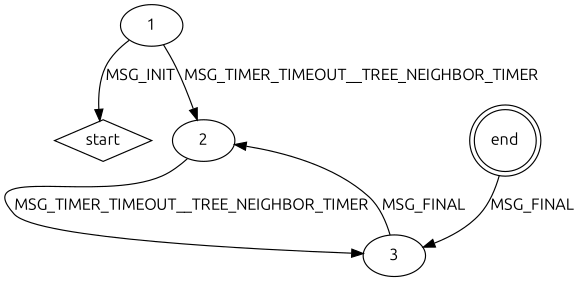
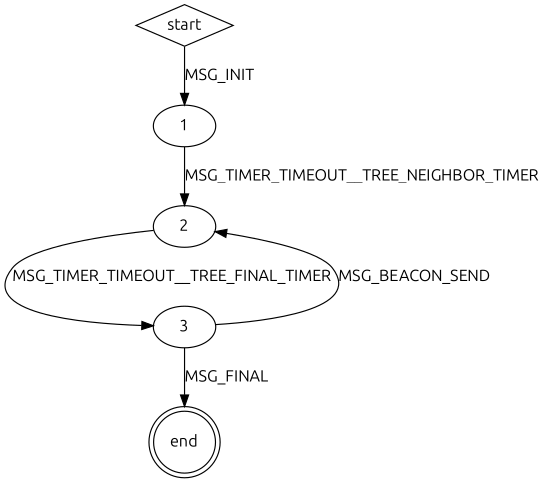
edge "1" -> "start": reversed
edge "2" -> "3": label "MSG_TIMER_TIMEOUT__TREE_NEIGHBOR_TIMER" -> "MSG_TIMER_TIMEOUT__TREE_FINAL_TIMER"
edge "3" -> "2": label "MSG_FINAL" -> "MSG_BEACON_SEND"
edge "end" -> "3": reversed
